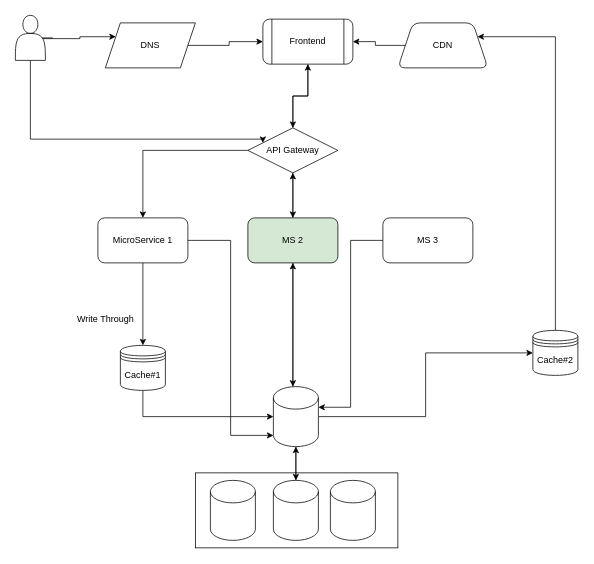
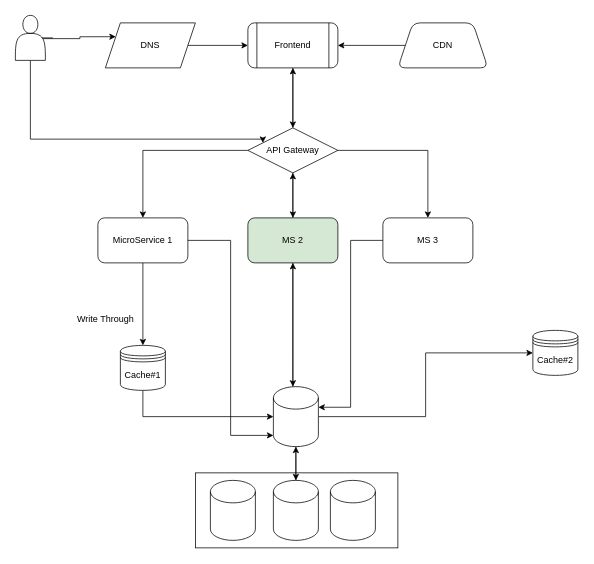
node "Frontend": moved (308, 42) -> (293, 45)
edge "Cache#2" -> "CDN": removed
edge "API Gateway" -> "MS 3": added
